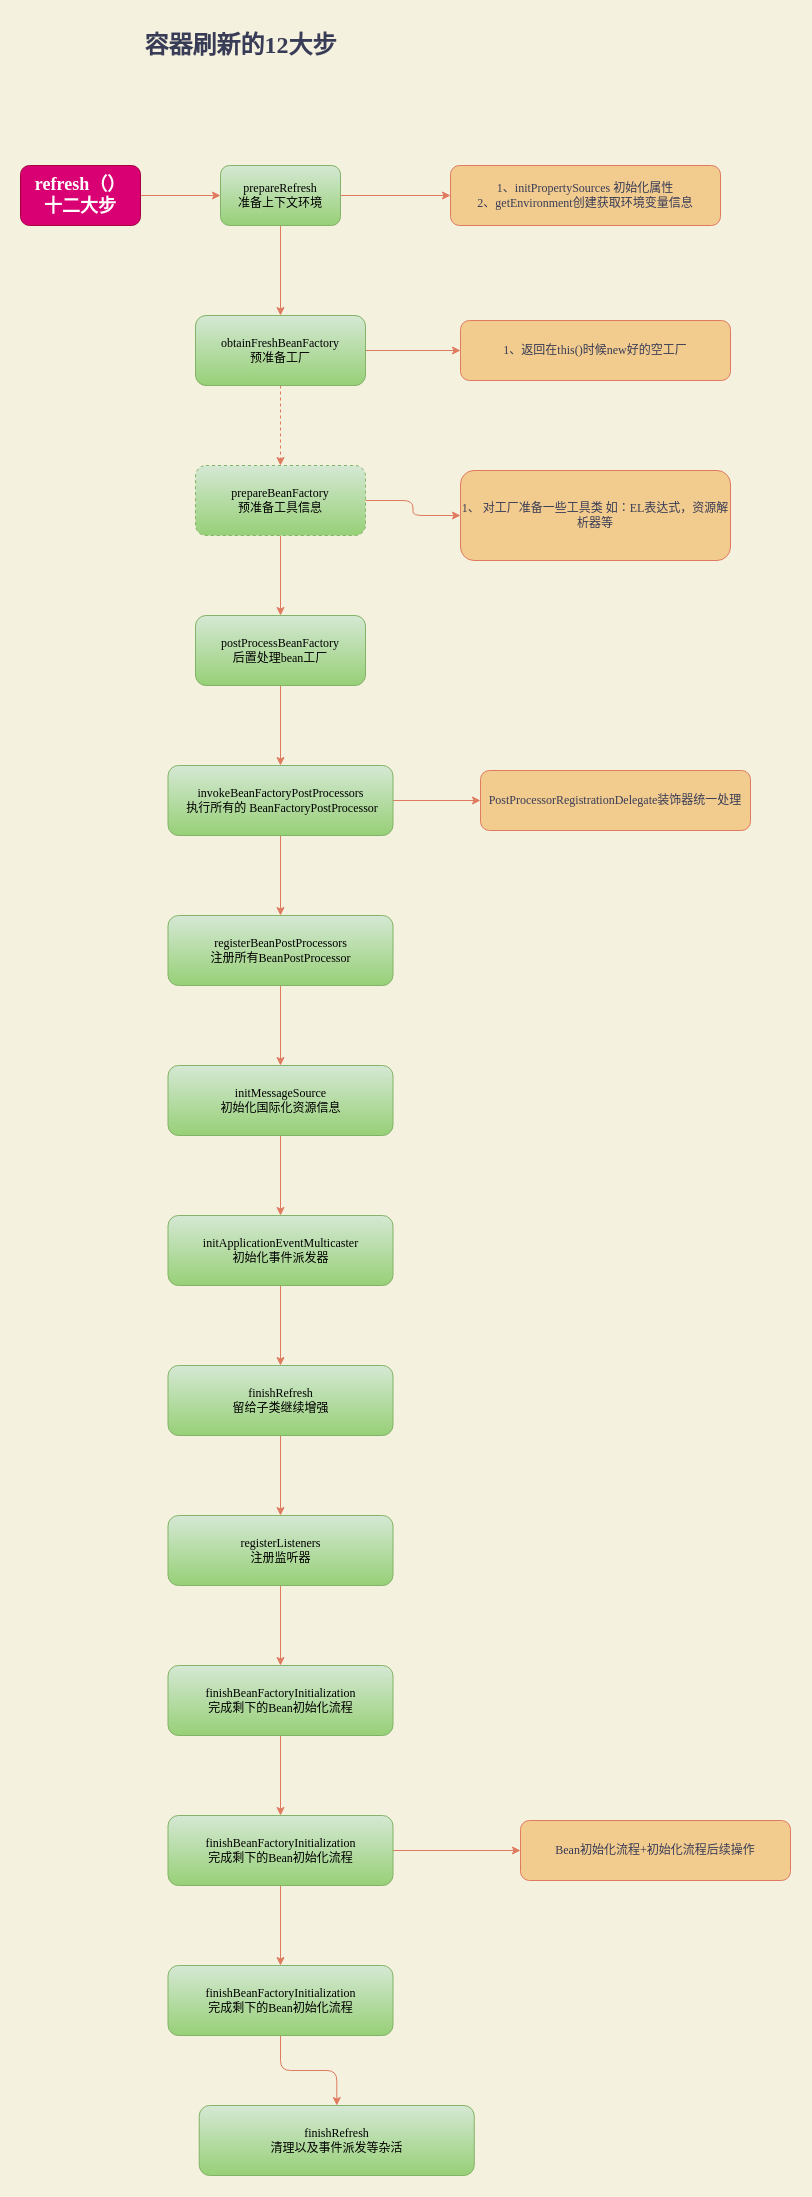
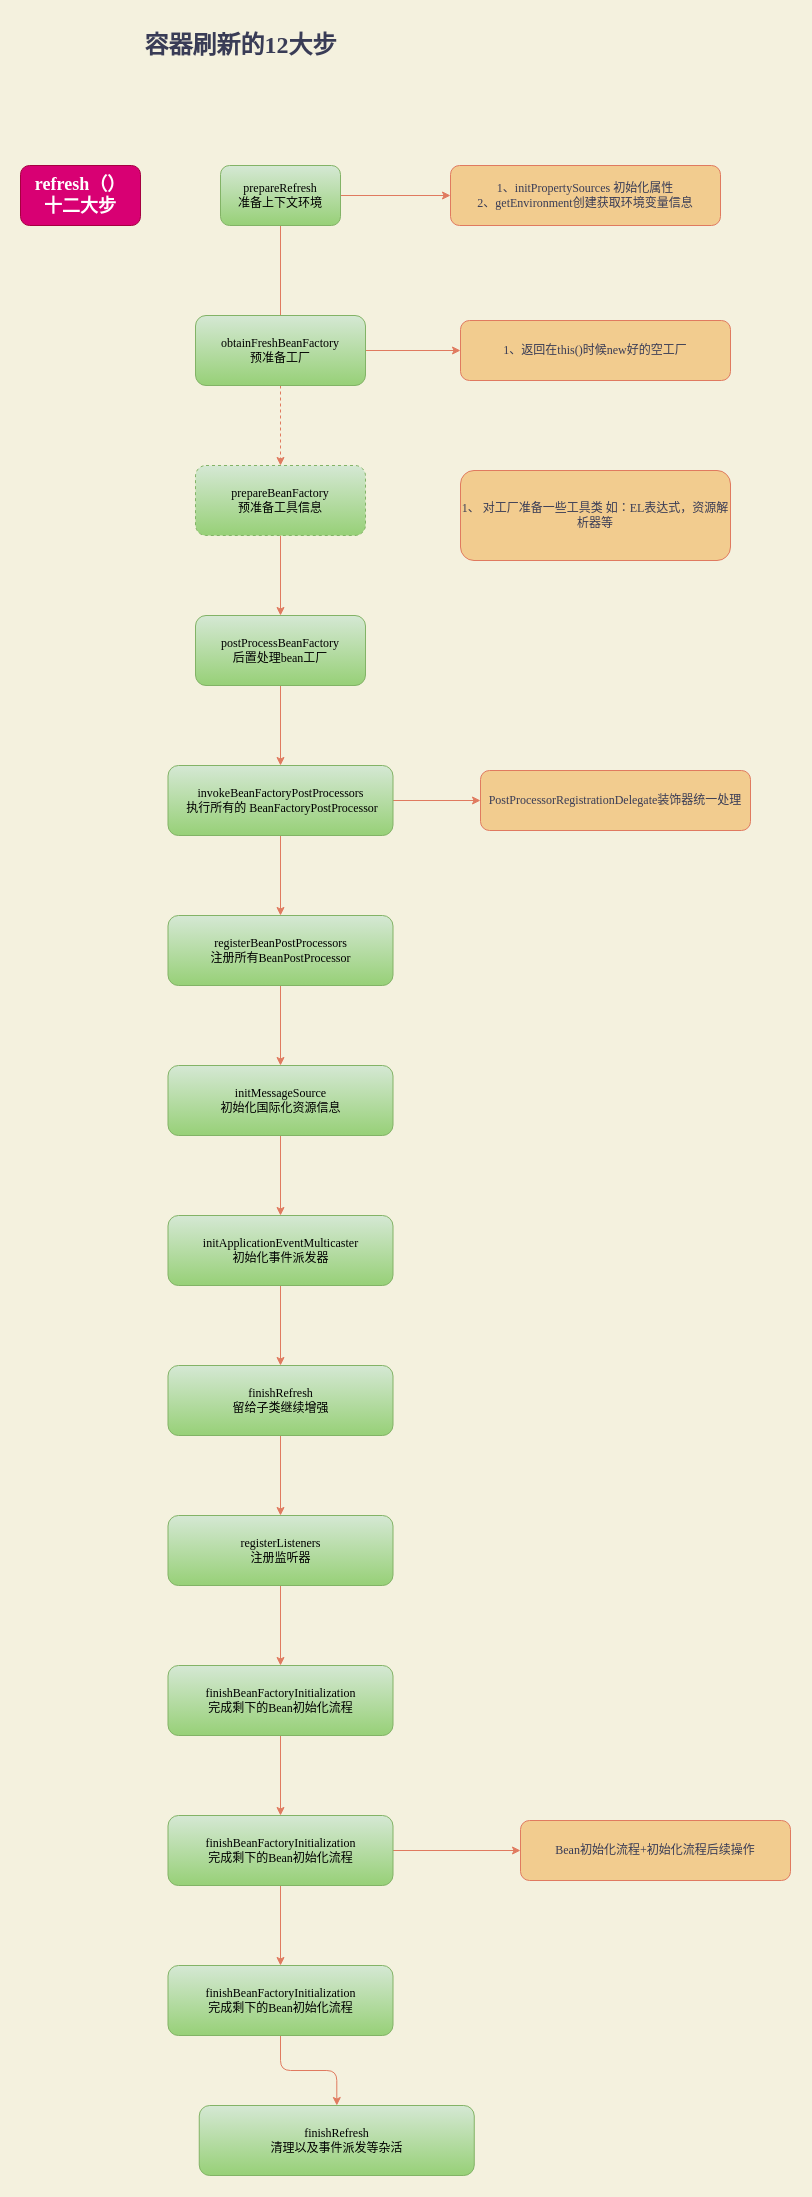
edge "refresh（） 十二大步" -> "prepareRefresh 准备上下文环境": removed
edge "prepareRefresh 准备上下文环境" -> "obtainFreshBeanFactory 预准备工厂": arrowhead classic -> none
edge "prepareBeanFactory 预准备工具信息" -> "1、 对工厂准备一些工具类 如：EL表达式，资源解析器等": removed
